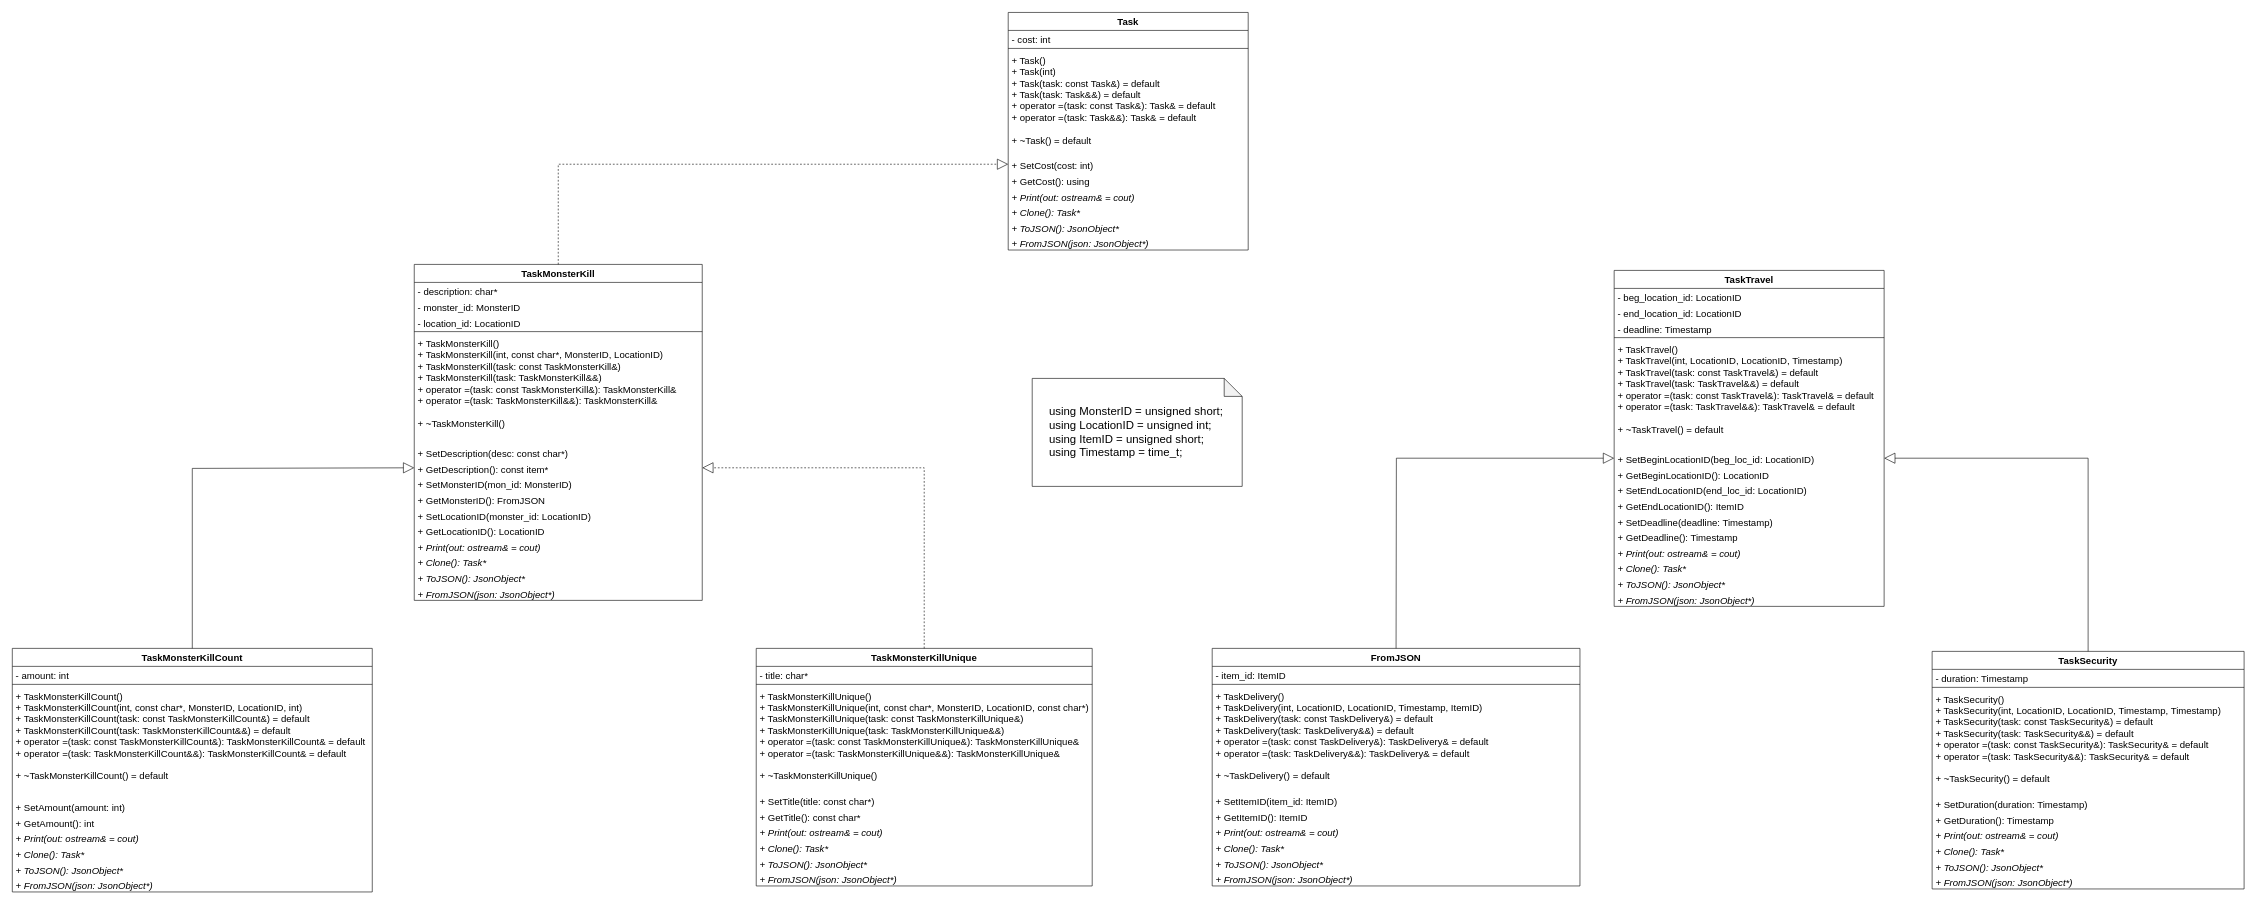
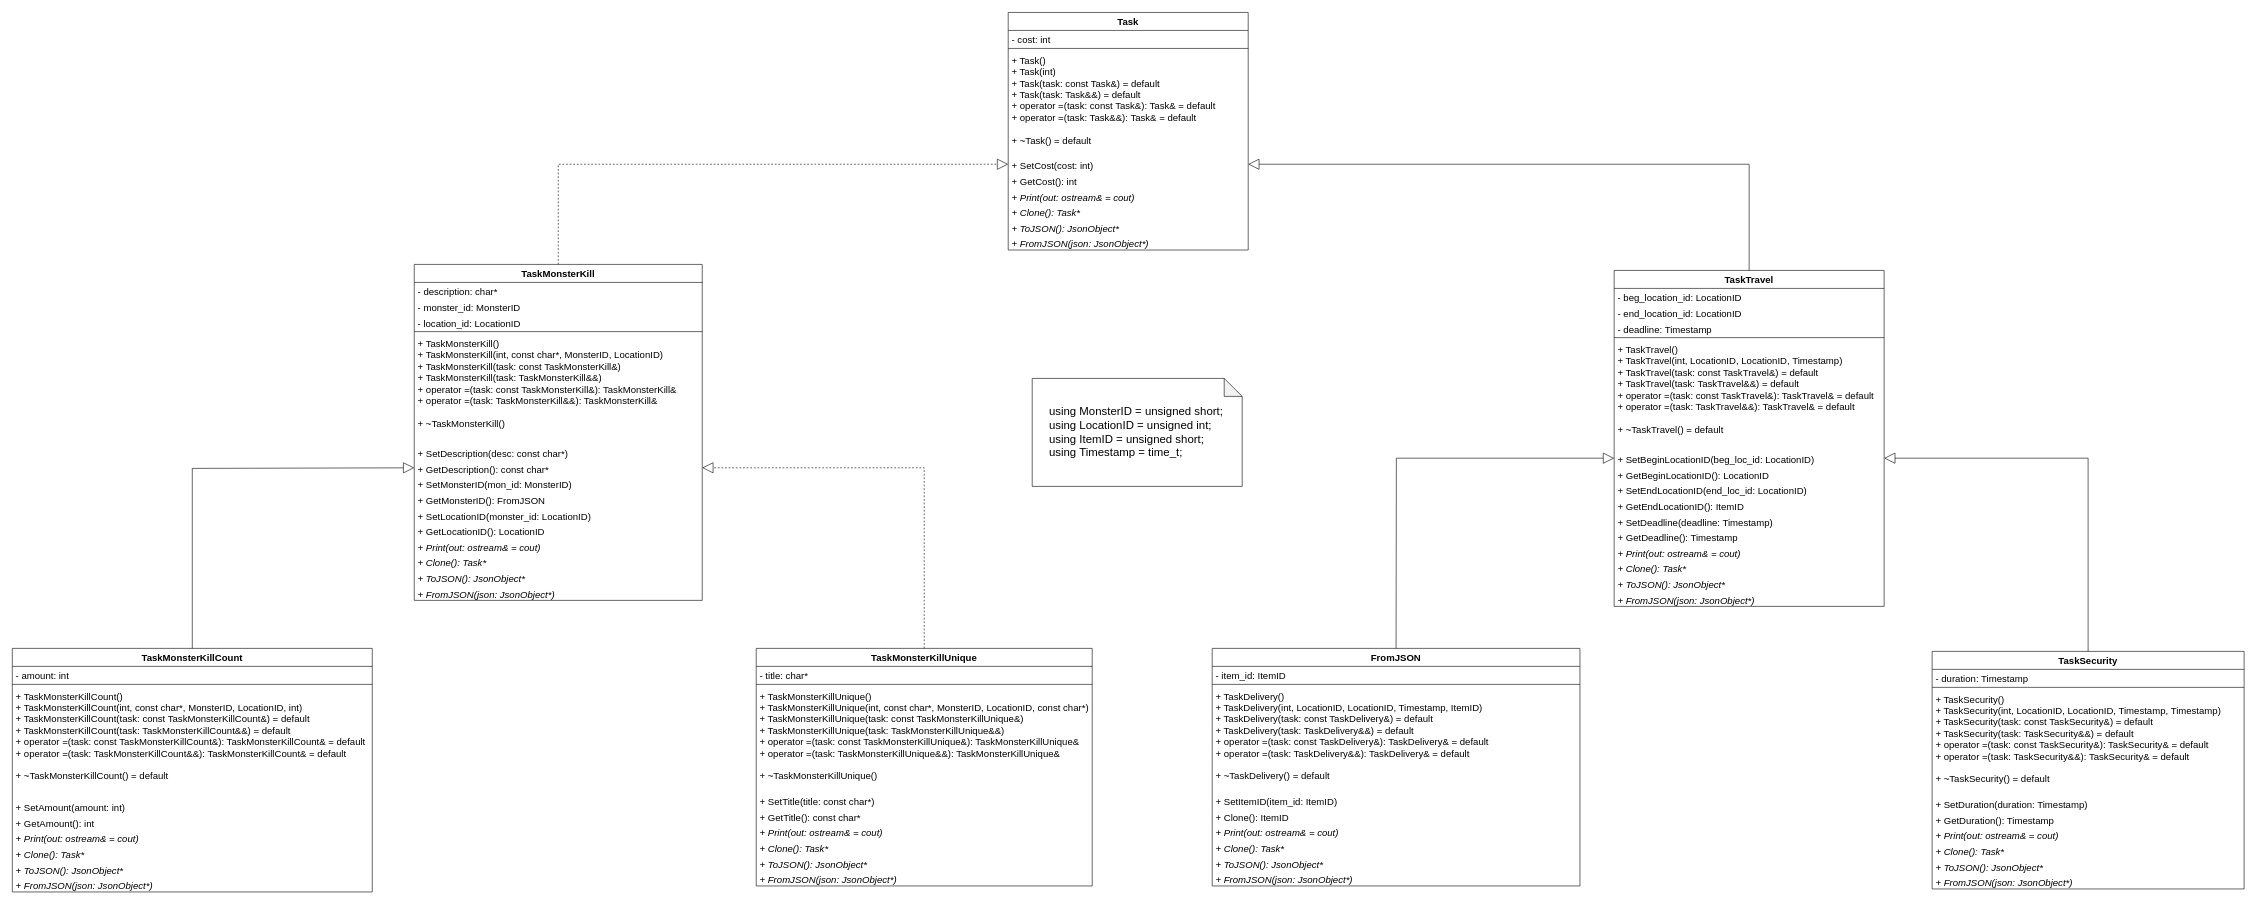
edge "TaskTravel" -> "+ SetCost(cost: int)": added
node "+ GetCost(): using": label "+ GetCost(): using" -> "+ GetCost(): int"
node "+ GetDescription(): const item*": label "+ GetDescription(): const item*" -> "+ GetDescription(): const char*"
node "+ GetItemID(): ItemID": label "+ GetItemID(): ItemID" -> "+ Clone(): ItemID"
